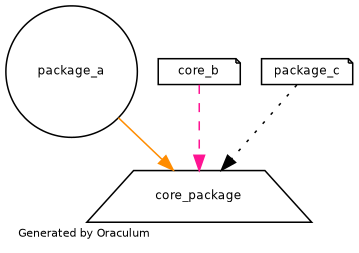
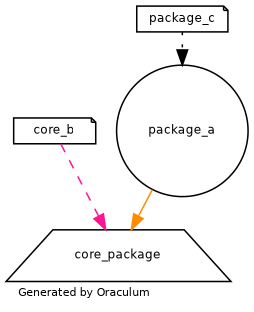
edge "package_c" -> "core_package": now "package_c" -> "package_a"
